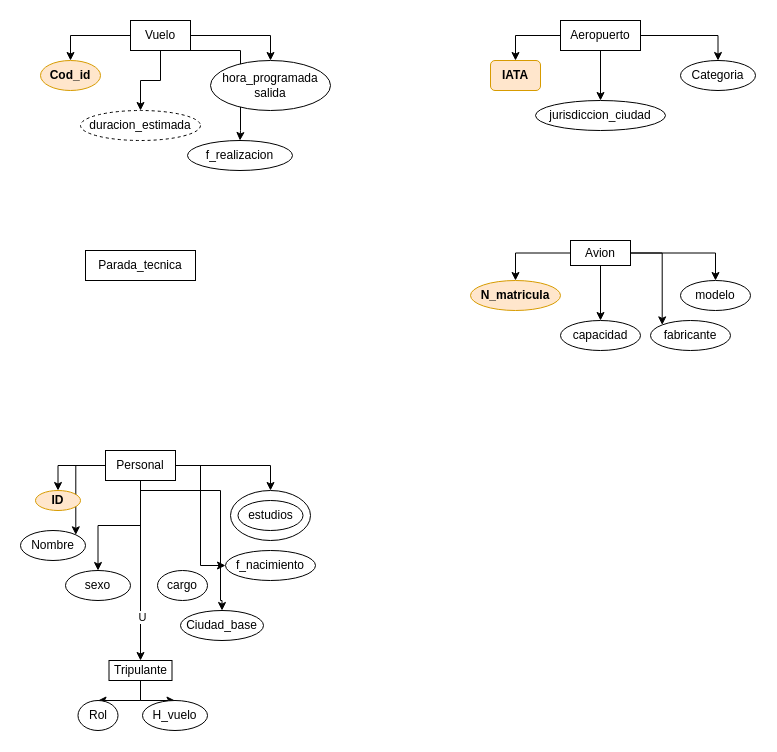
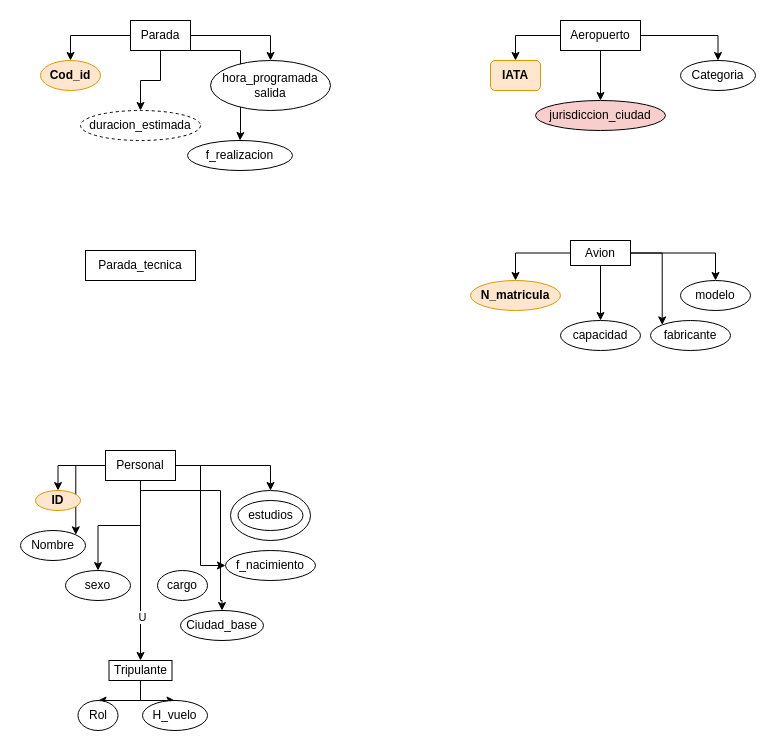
node "Vuelo": label "Vuelo" -> "Parada"
node "jurisdiccion_ciudad": fillcolor #ffffff -> #f8cecc
